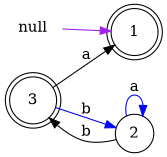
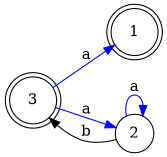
node "null": removed
edge "3" -> "1": color black -> blue
edge "3" -> "2": label "b" -> "a"
